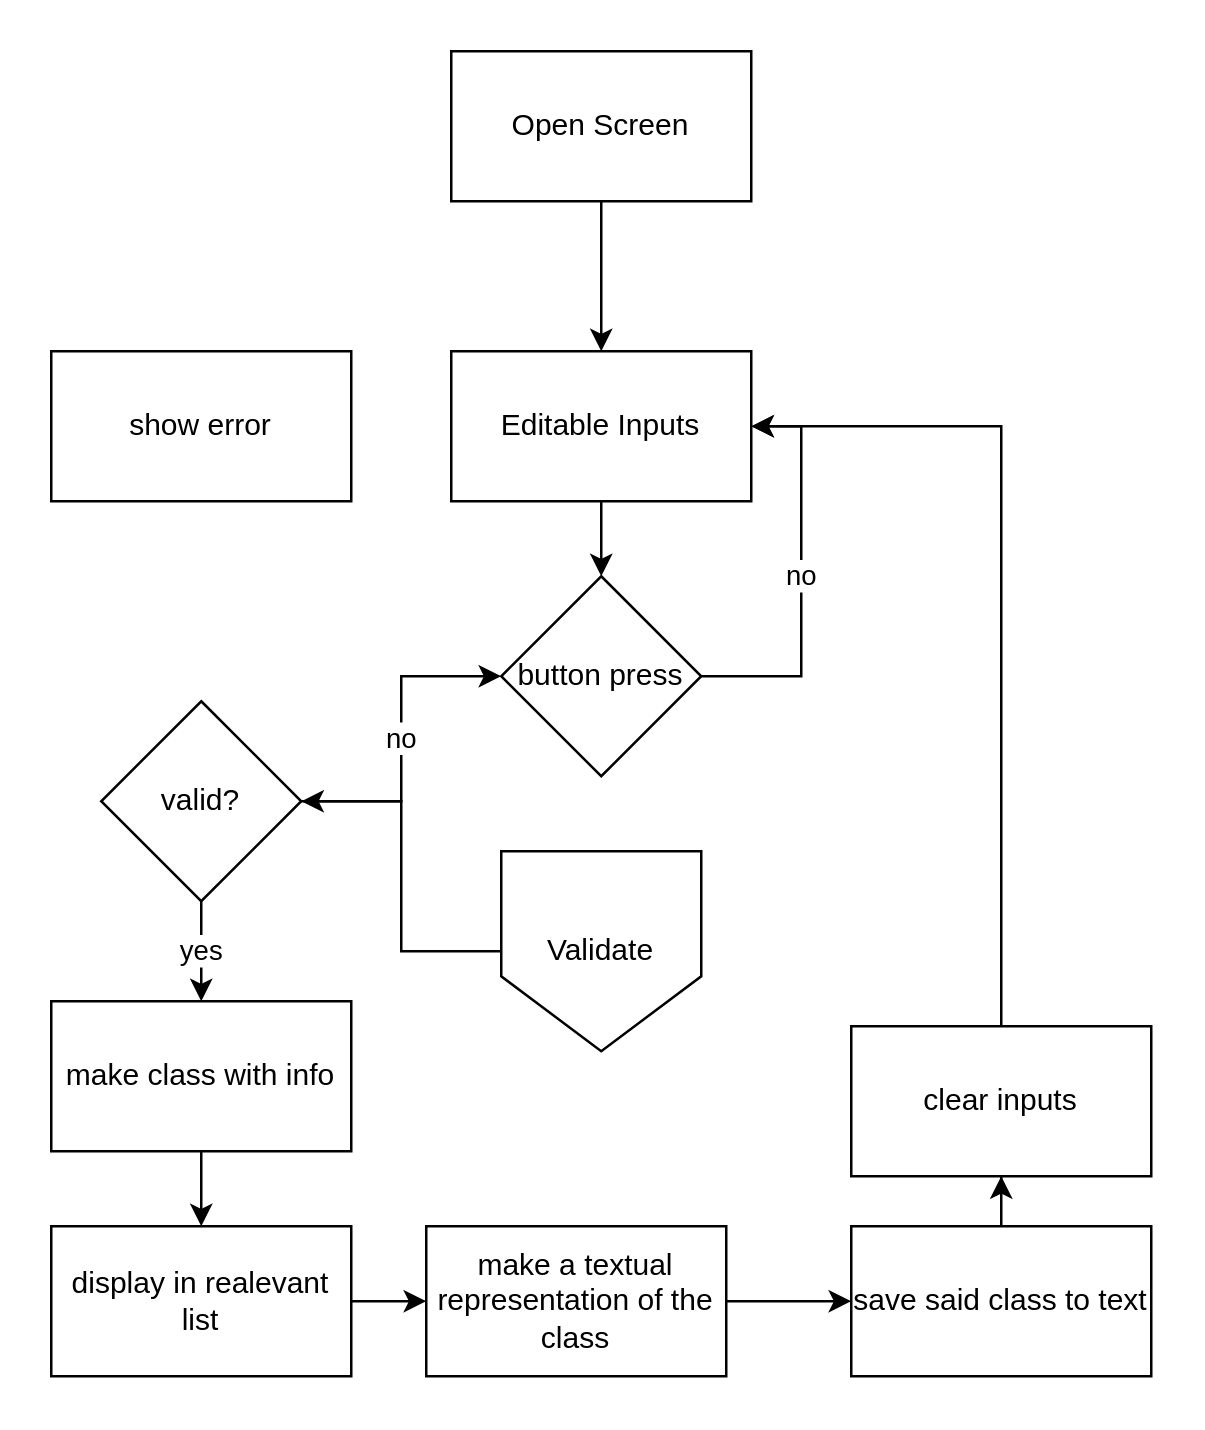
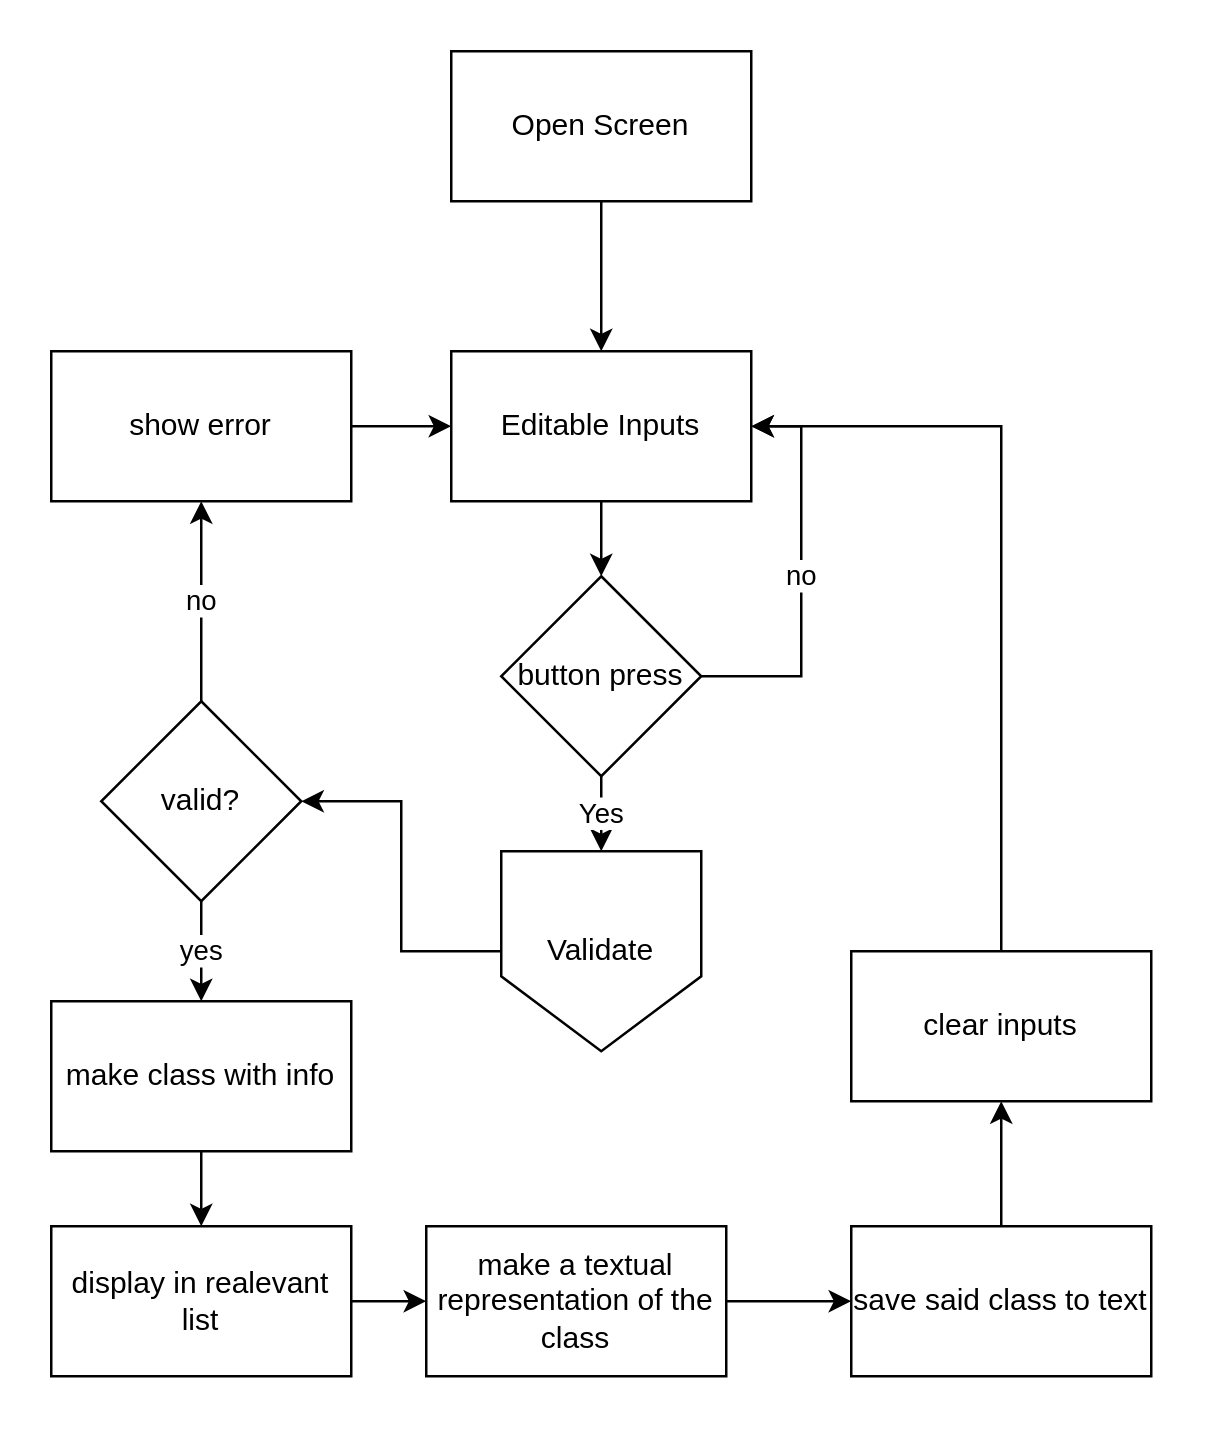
edge "show error" -> "Editable Inputs": added
edge "valid?" -> "button press": now "valid?" -> "show error"
edge "button press" -> "Validate": added, label "Yes"
node "clear inputs": moved (1001, 1101) -> (1001, 1026)
